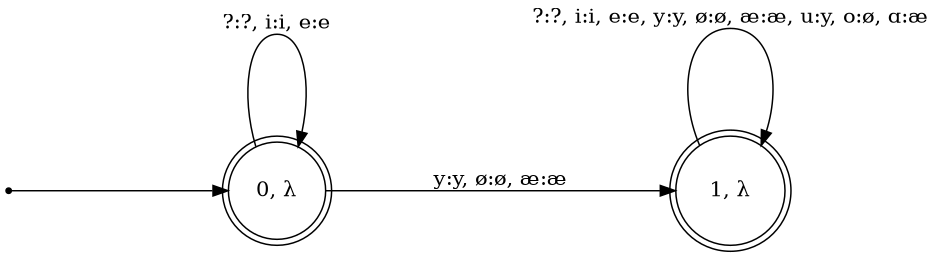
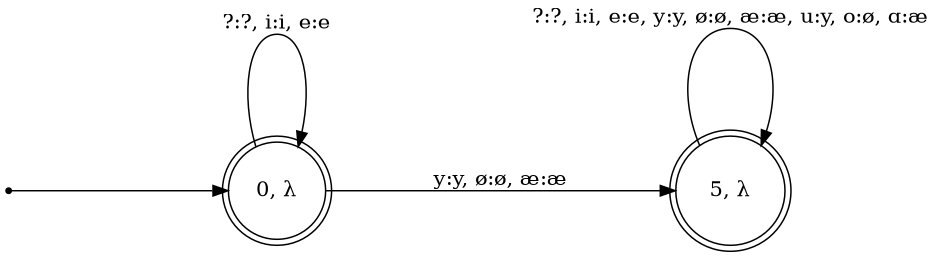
node "1, λ": label "1, λ" -> "5, λ"
